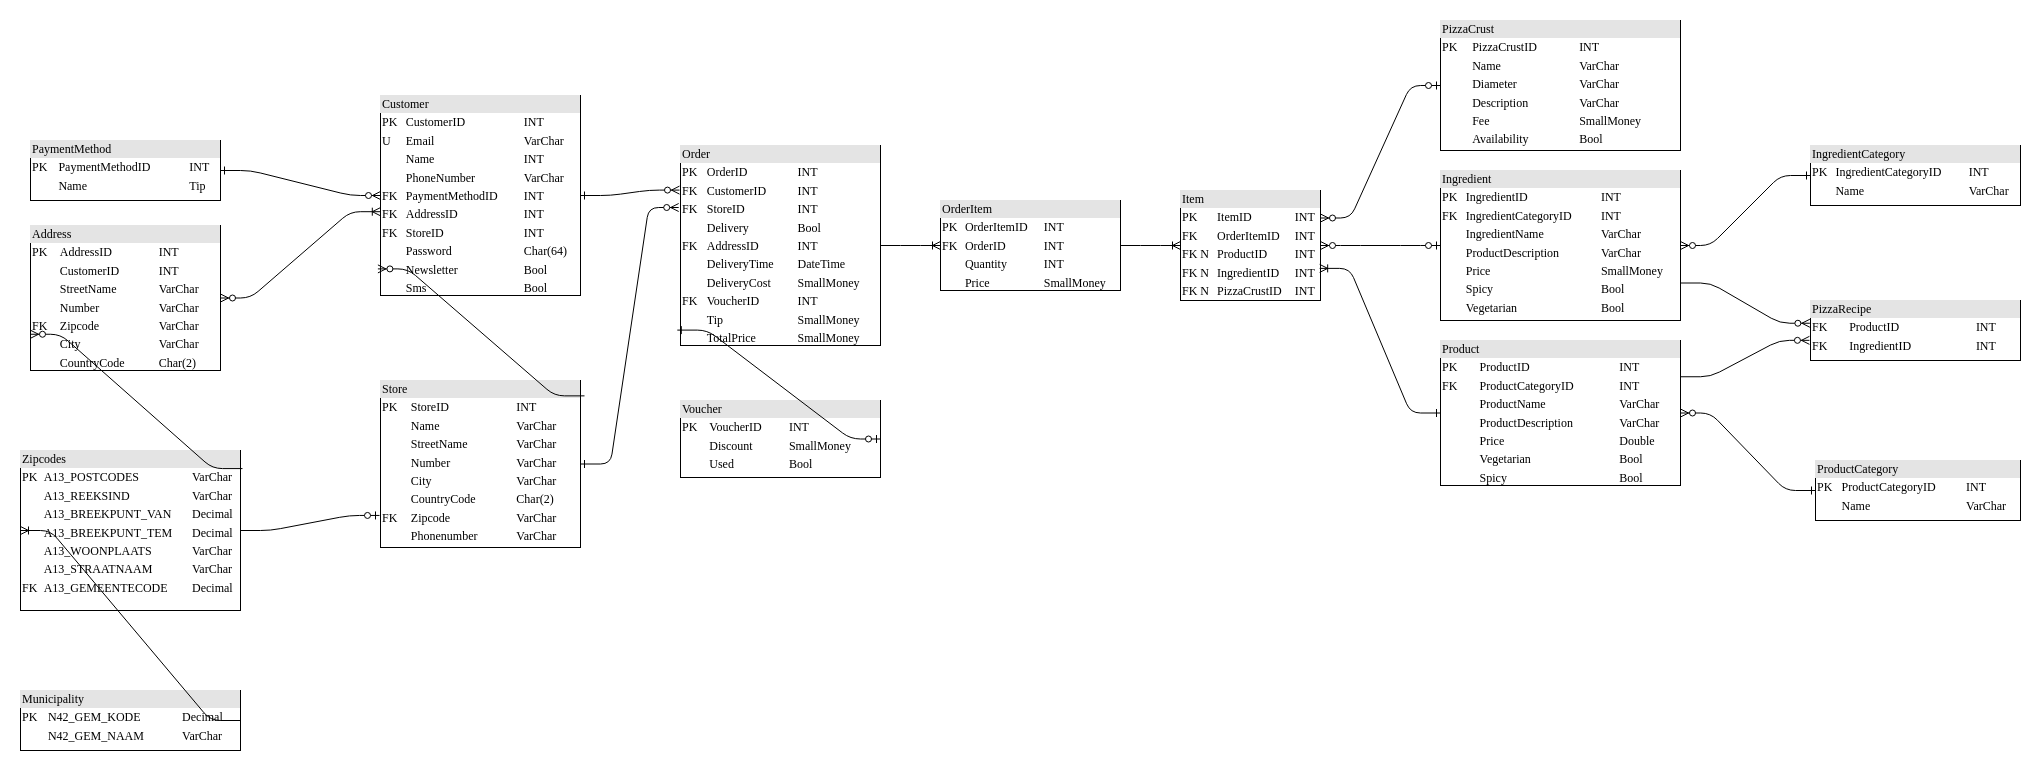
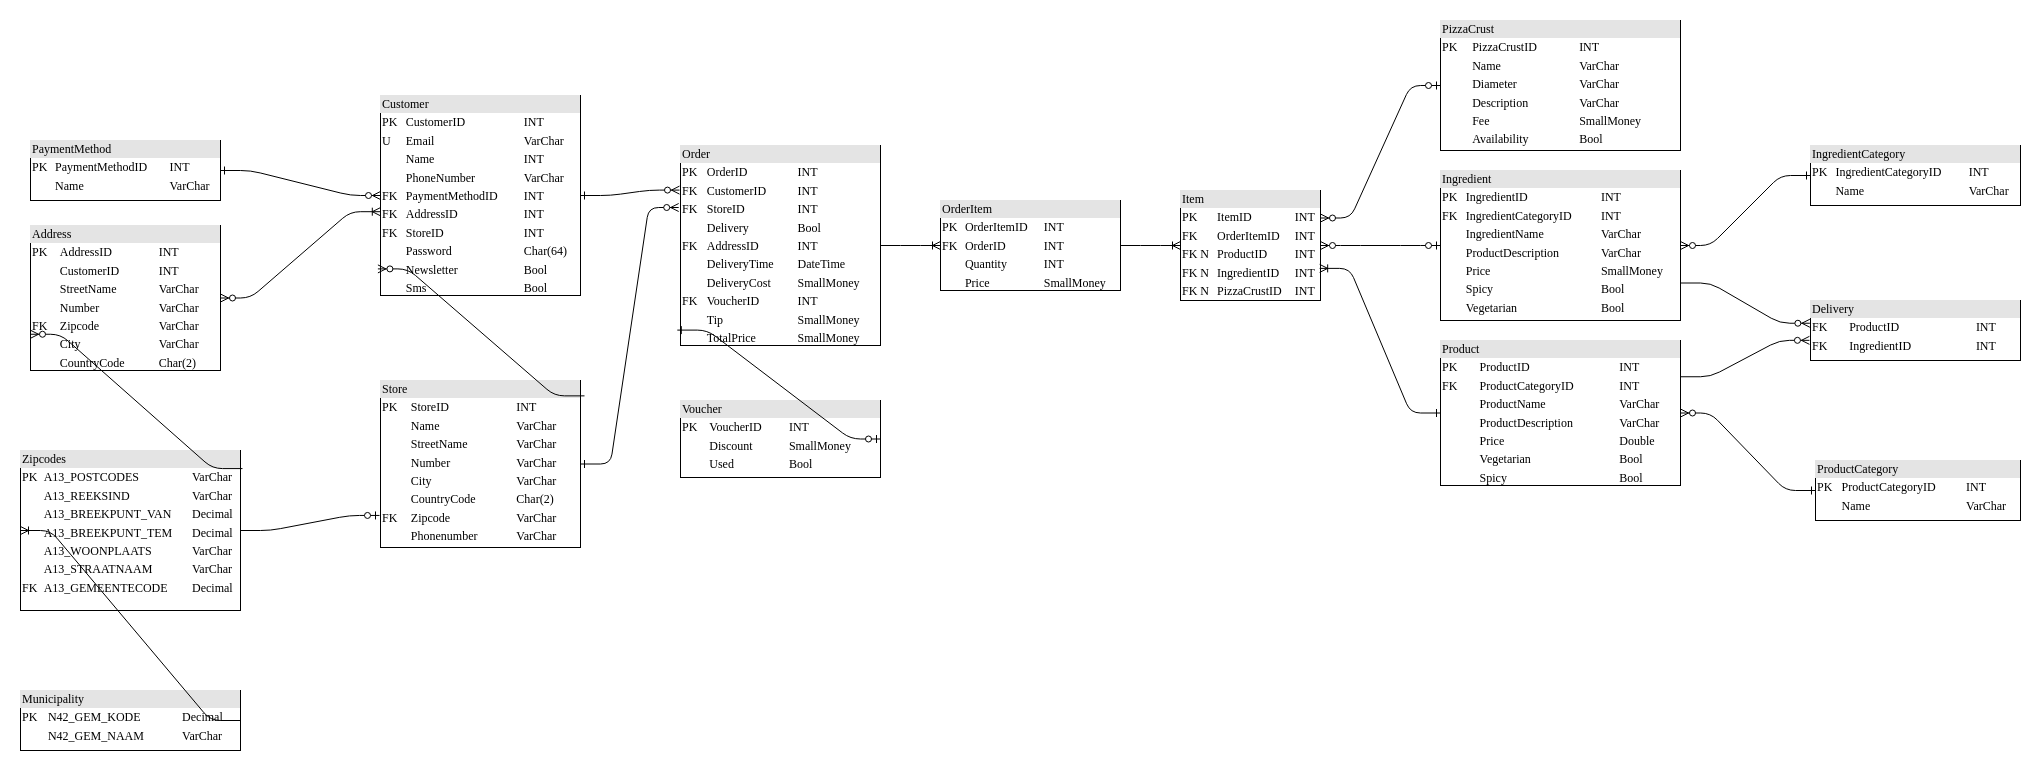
node "PaymentMethod PK PaymentMethodID INT Name Tip": label "PaymentMethod PK PaymentMethodID INT Name Tip" -> "PaymentMethod PK PaymentMethodID INT Name VarChar"
node "PizzaRecipe FK ProductID INT FK IngredientID INT": label "PizzaRecipe FK ProductID INT FK IngredientID INT" -> "Delivery FK ProductID INT FK IngredientID INT"
